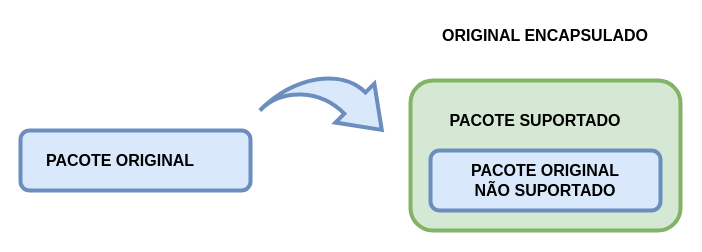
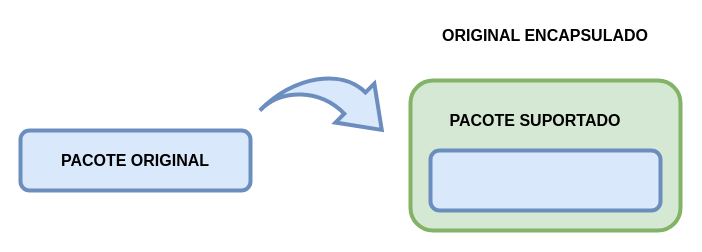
node "PACOTE ORIGINAL": moved (121, 161) -> (136, 161)
node "PACOTE ORIGINAL NÃO SUPORTADO": removed
